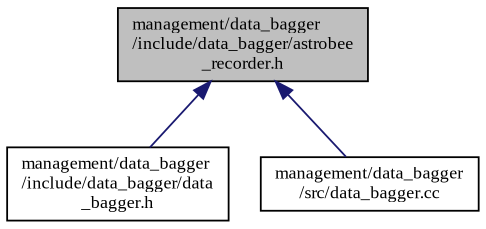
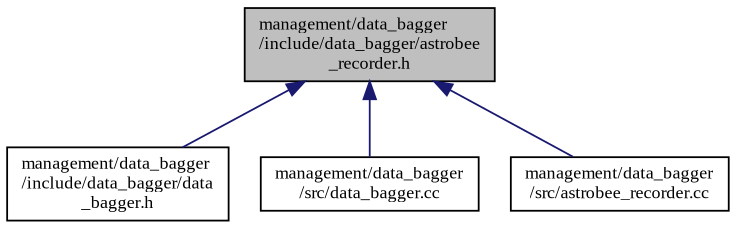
node "management/data_bagger /src/astrobee_recorder.cc": added
